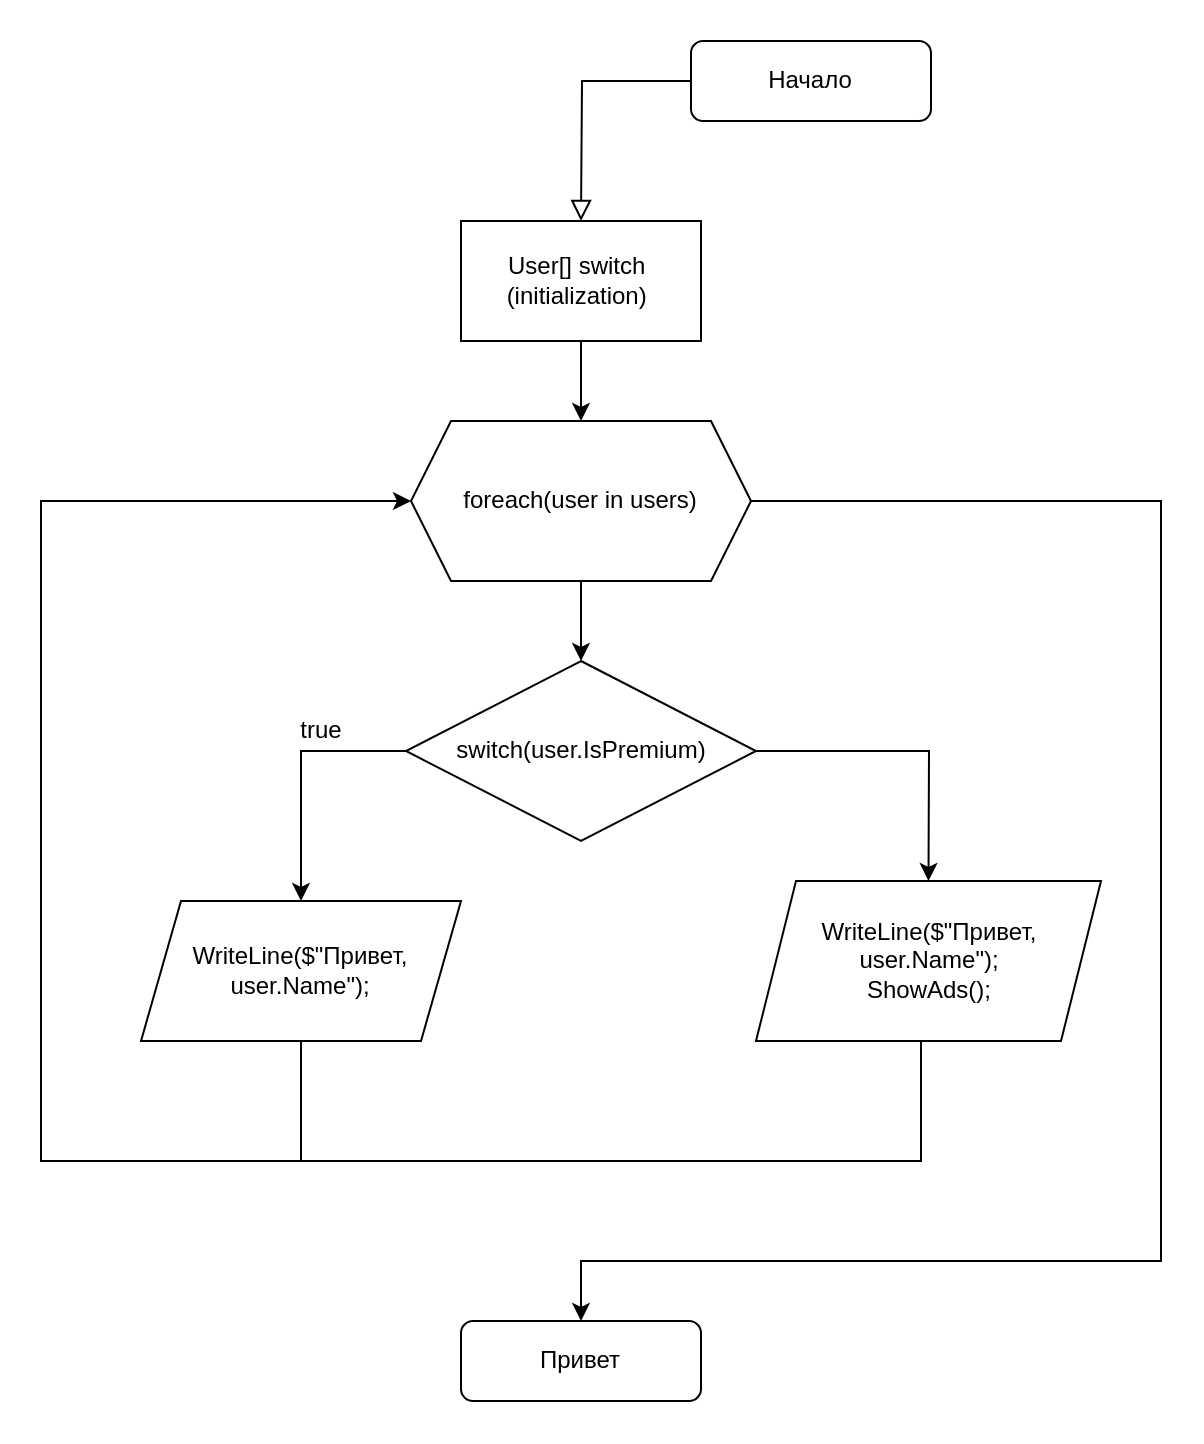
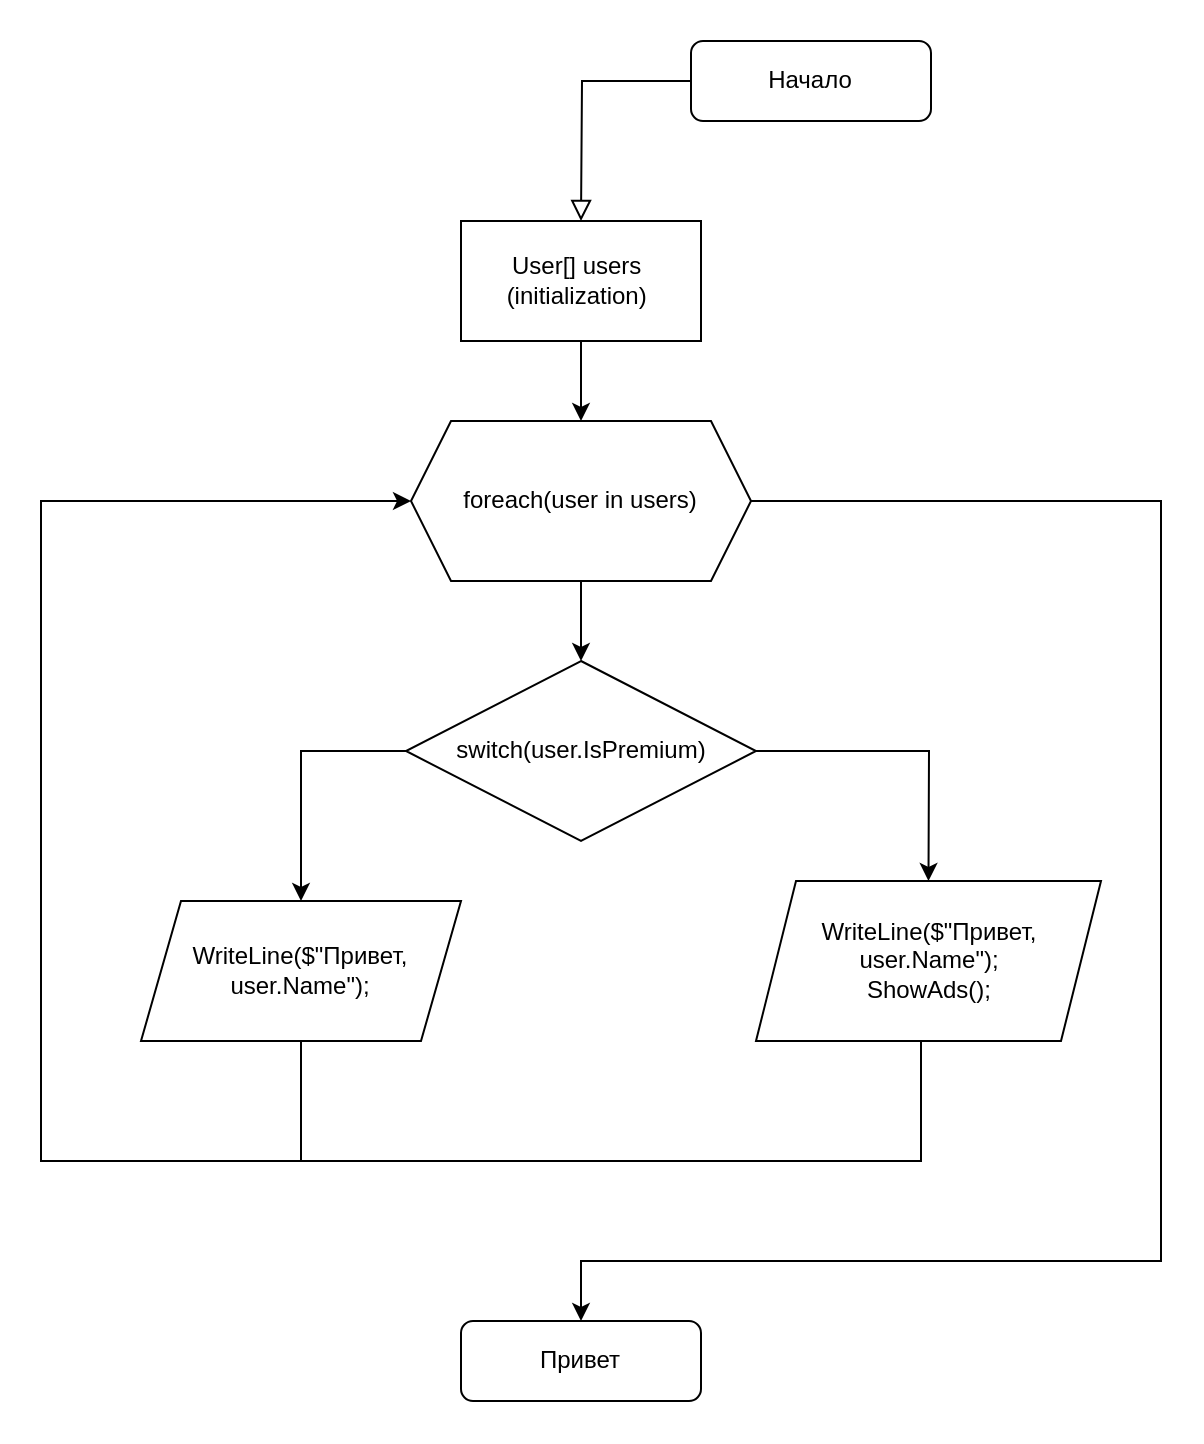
node "User[] switch (initialization)": label "User[] switch (initialization)" -> "User[] users (initialization)"
node "true": removed
